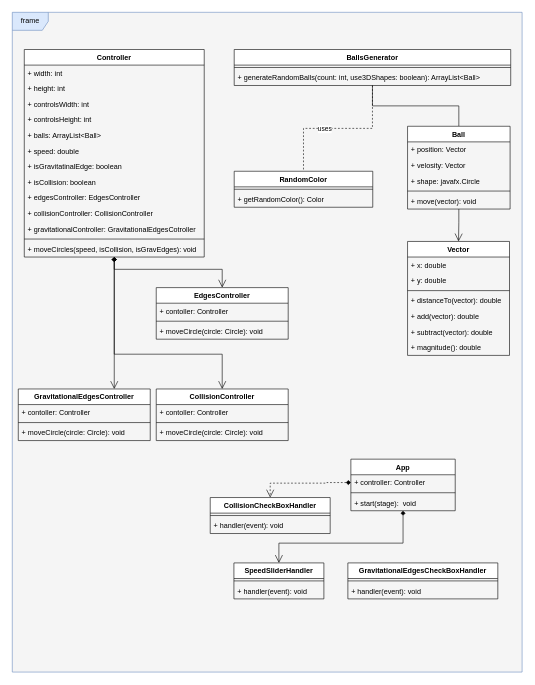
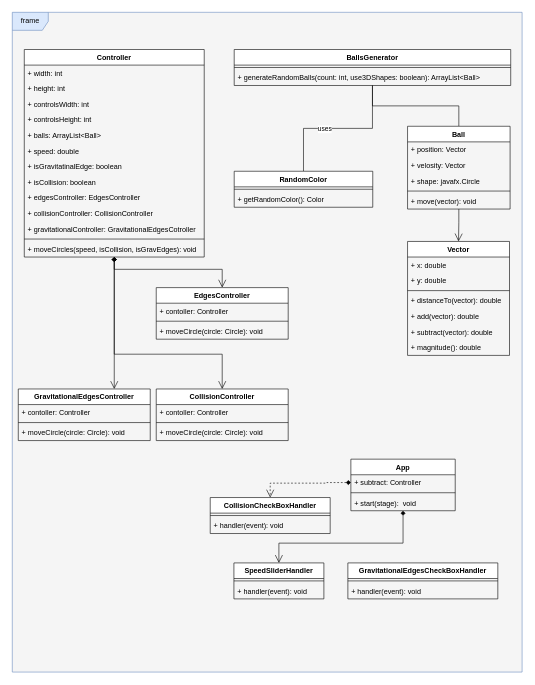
edge "BallsGenerator" -- "RandomColor": style dashed -> solid
node "+ controller: Controller": label "+ controller: Controller" -> "+ subtract: Controller"
